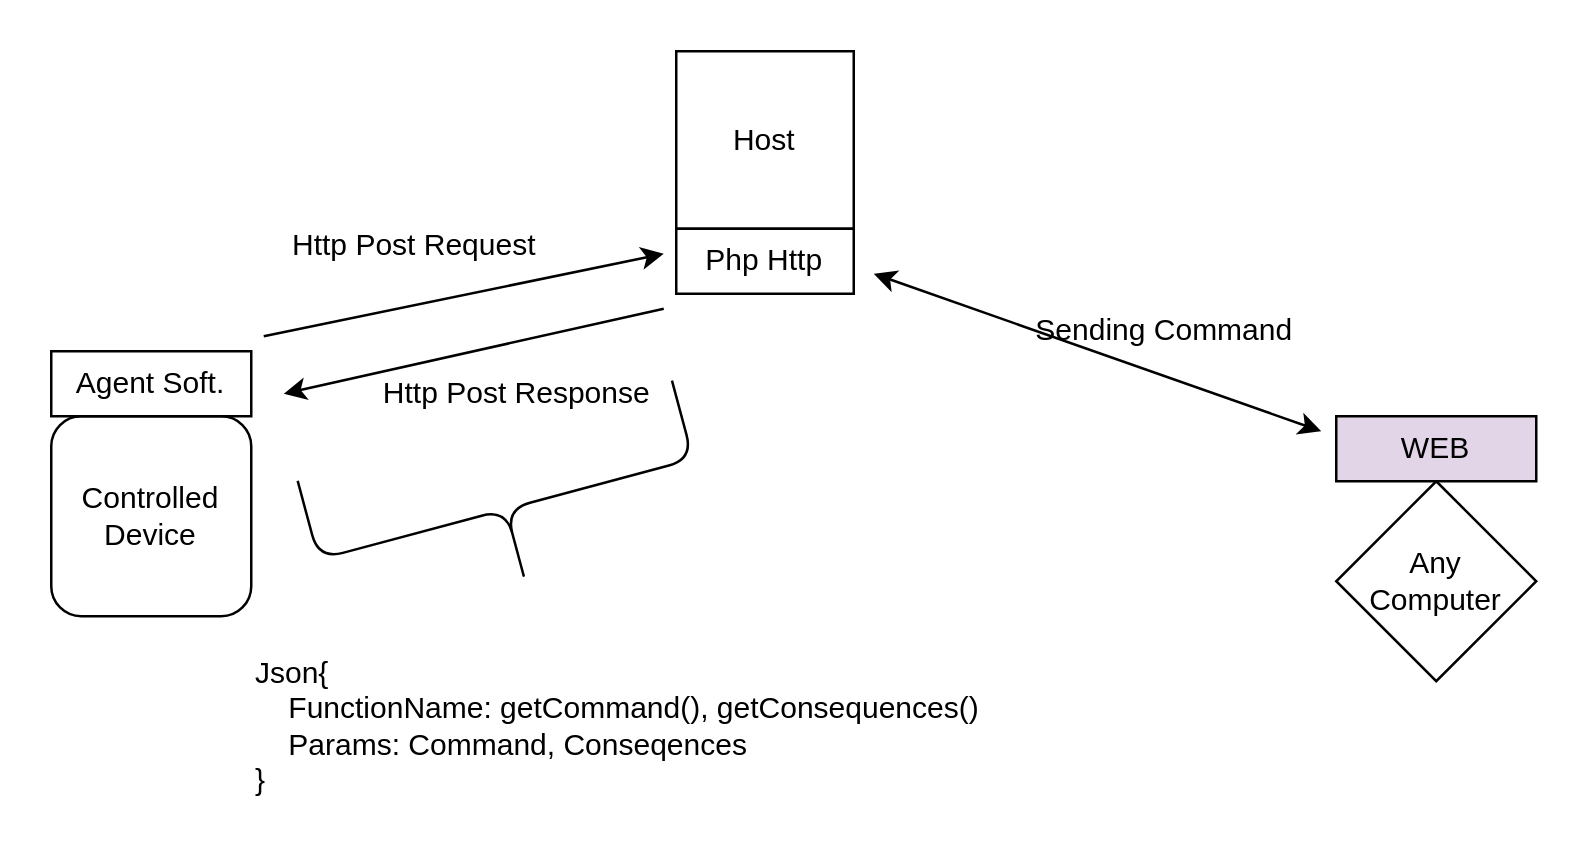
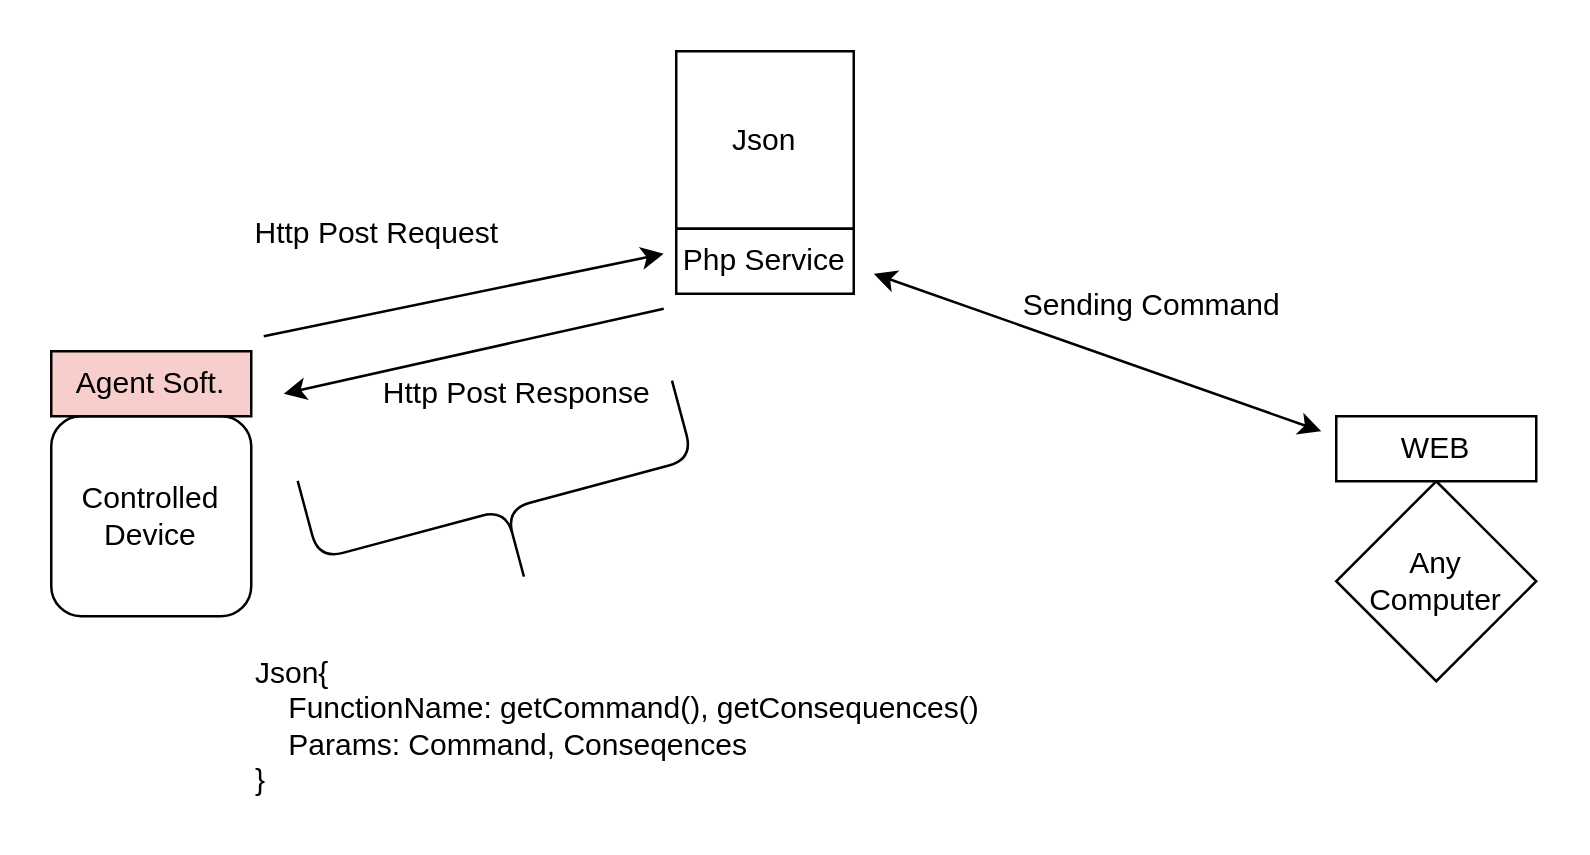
node "Host": label "Host" -> "Json"
node "Http Post Request": moved (413, 246) -> (375, 234)
node "Php Http": label "Php Http" -> "Php Service"
node "Sending Command": moved (1163, 331) -> (1150, 306)
node "Agent Soft.": fillcolor #ffffff -> #f8cecc
node "WEB": fillcolor #e1d5e7 -> #ffffff
